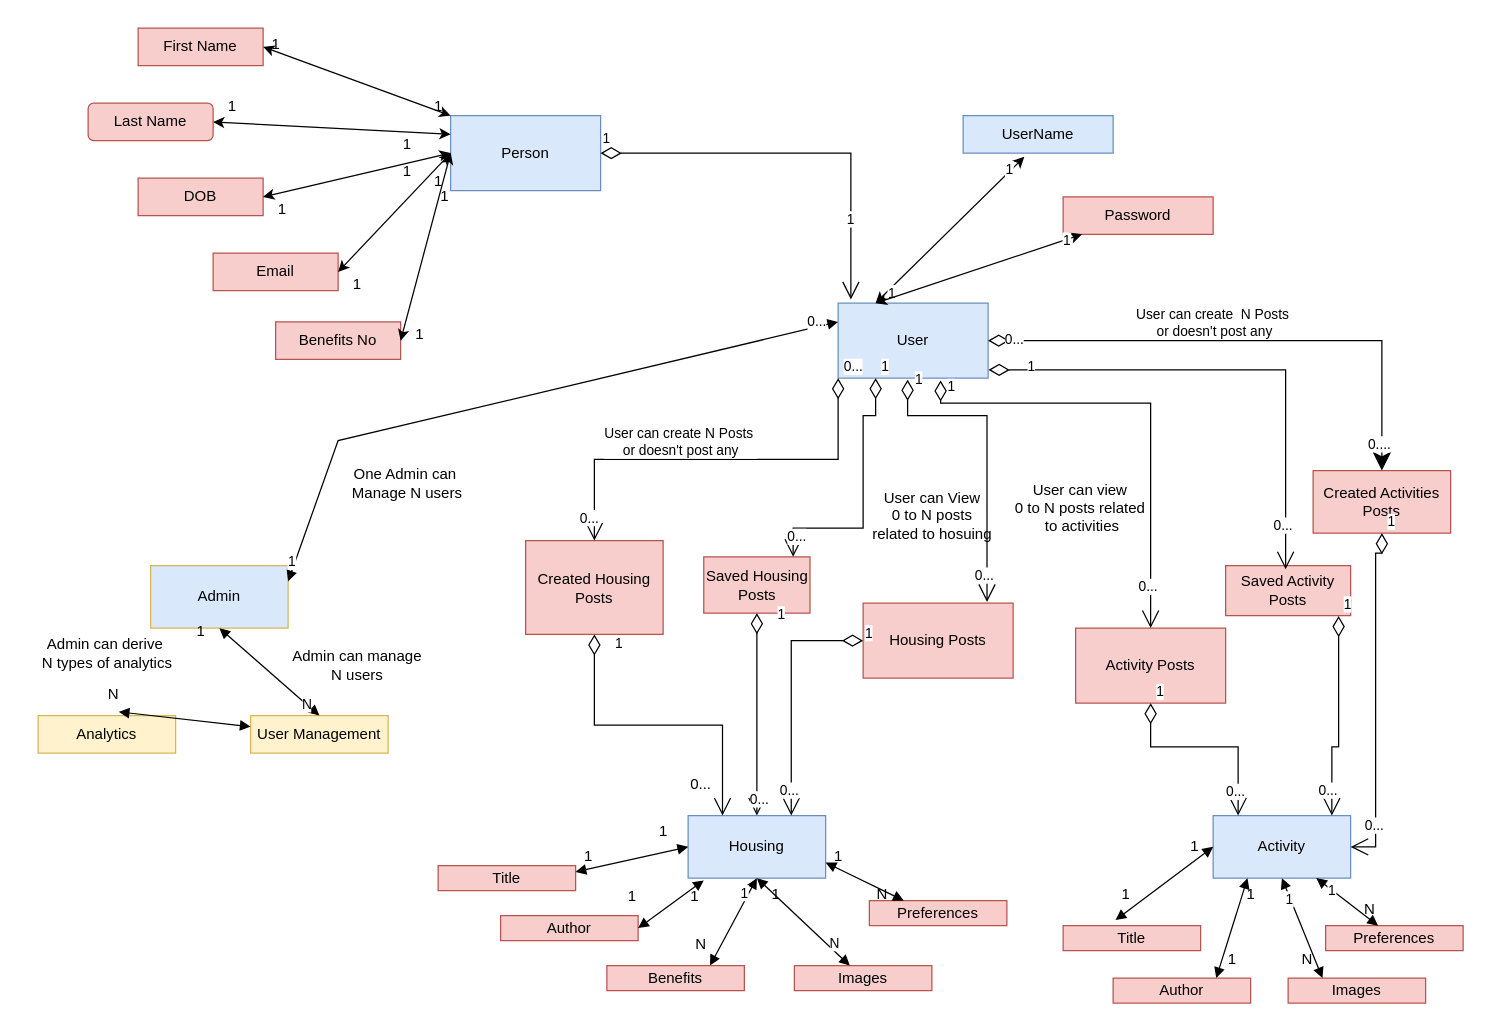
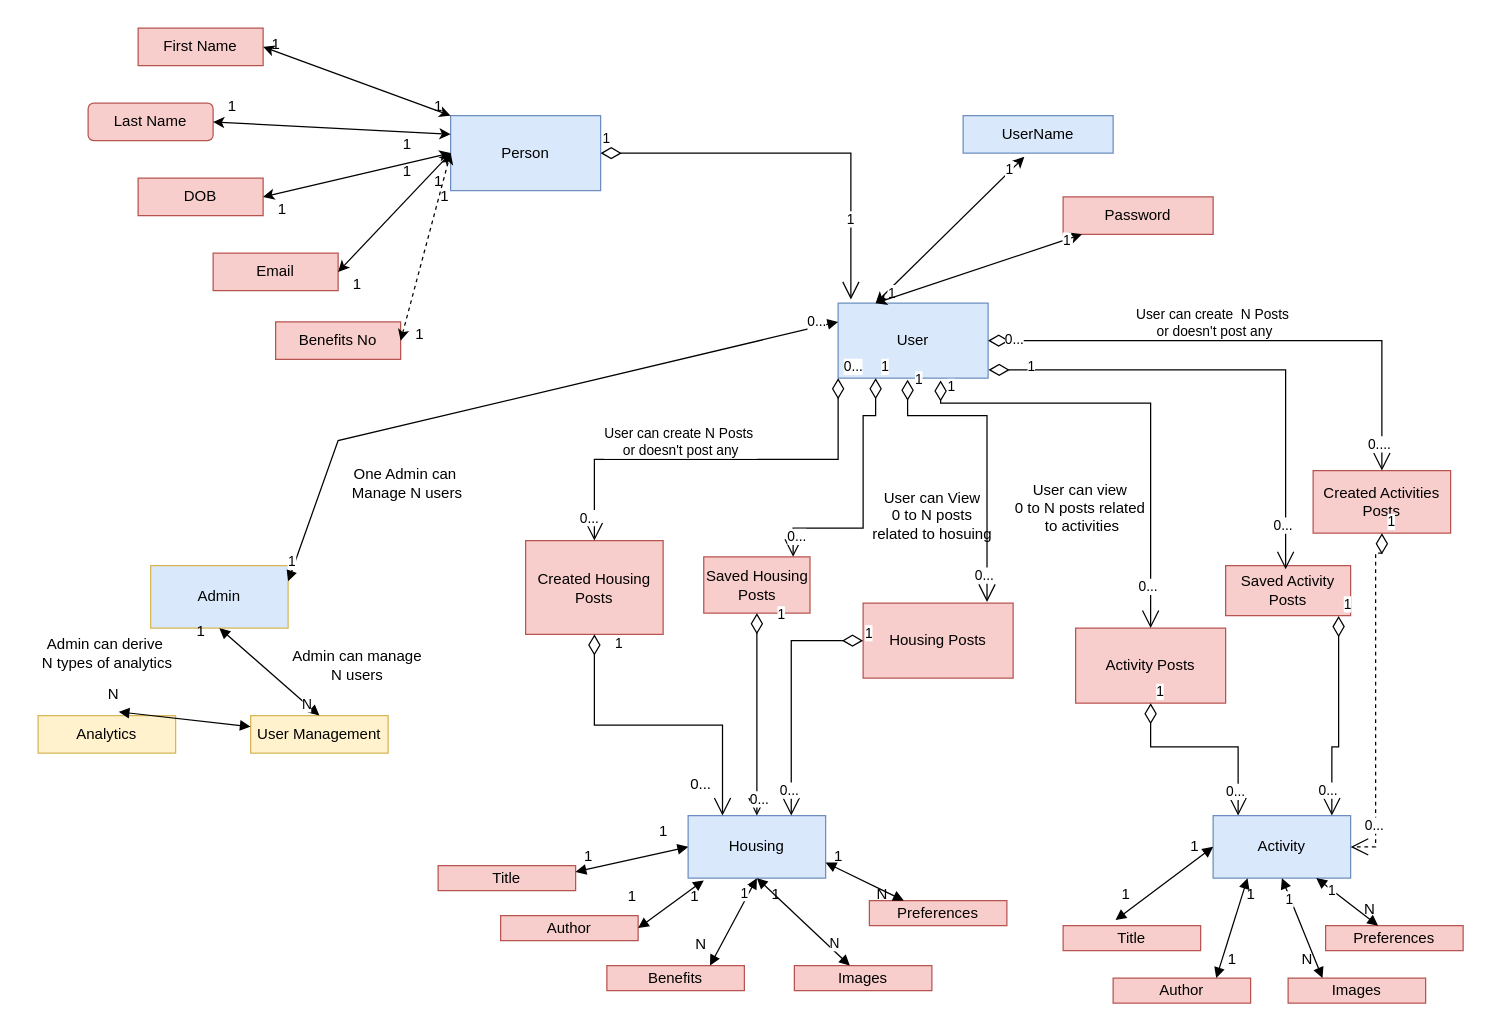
edge "Person" -- "Benefits No": style solid -> dashed
edge "User" -- "Created Activities Posts": arrowhead classic -> open
edge "Created Activities Posts" -- "Activity": style solid -> dashed
